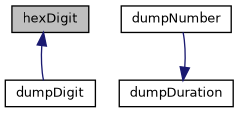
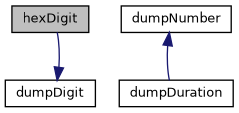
edge "dumpNumber" -> "dumpDuration": reversed
edge "dumpDigit" -> "hexDigit": reversed
